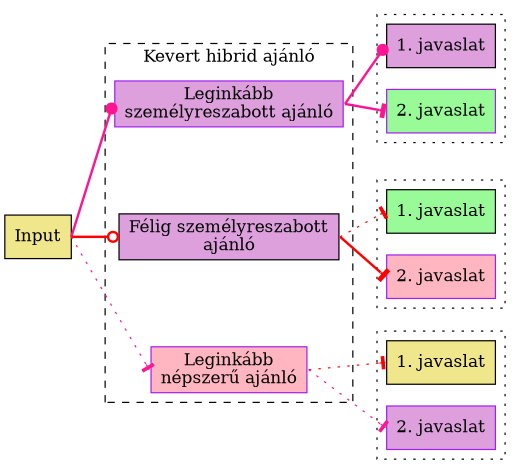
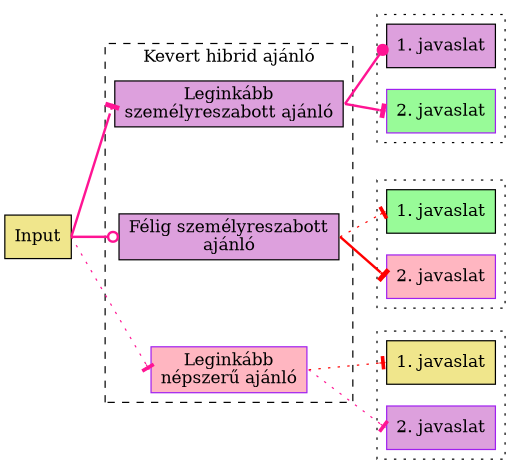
node "Leginkább személyreszabott ajánló": color purple -> black
edge "Input" -> "Leginkább személyreszabott ajánló": arrowhead dot -> tee
edge "Input" -> "Félig személyreszabott ajánló": color red -> deeppink
